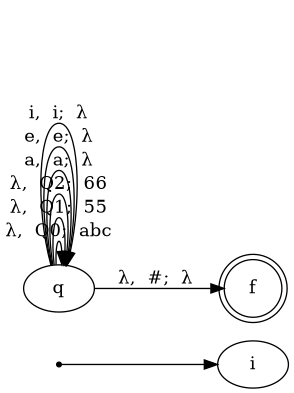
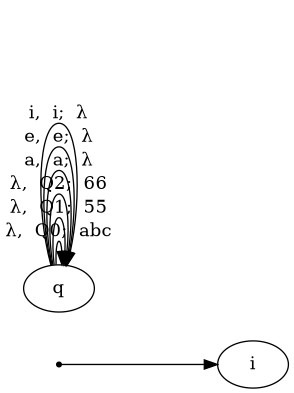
node "f": removed
